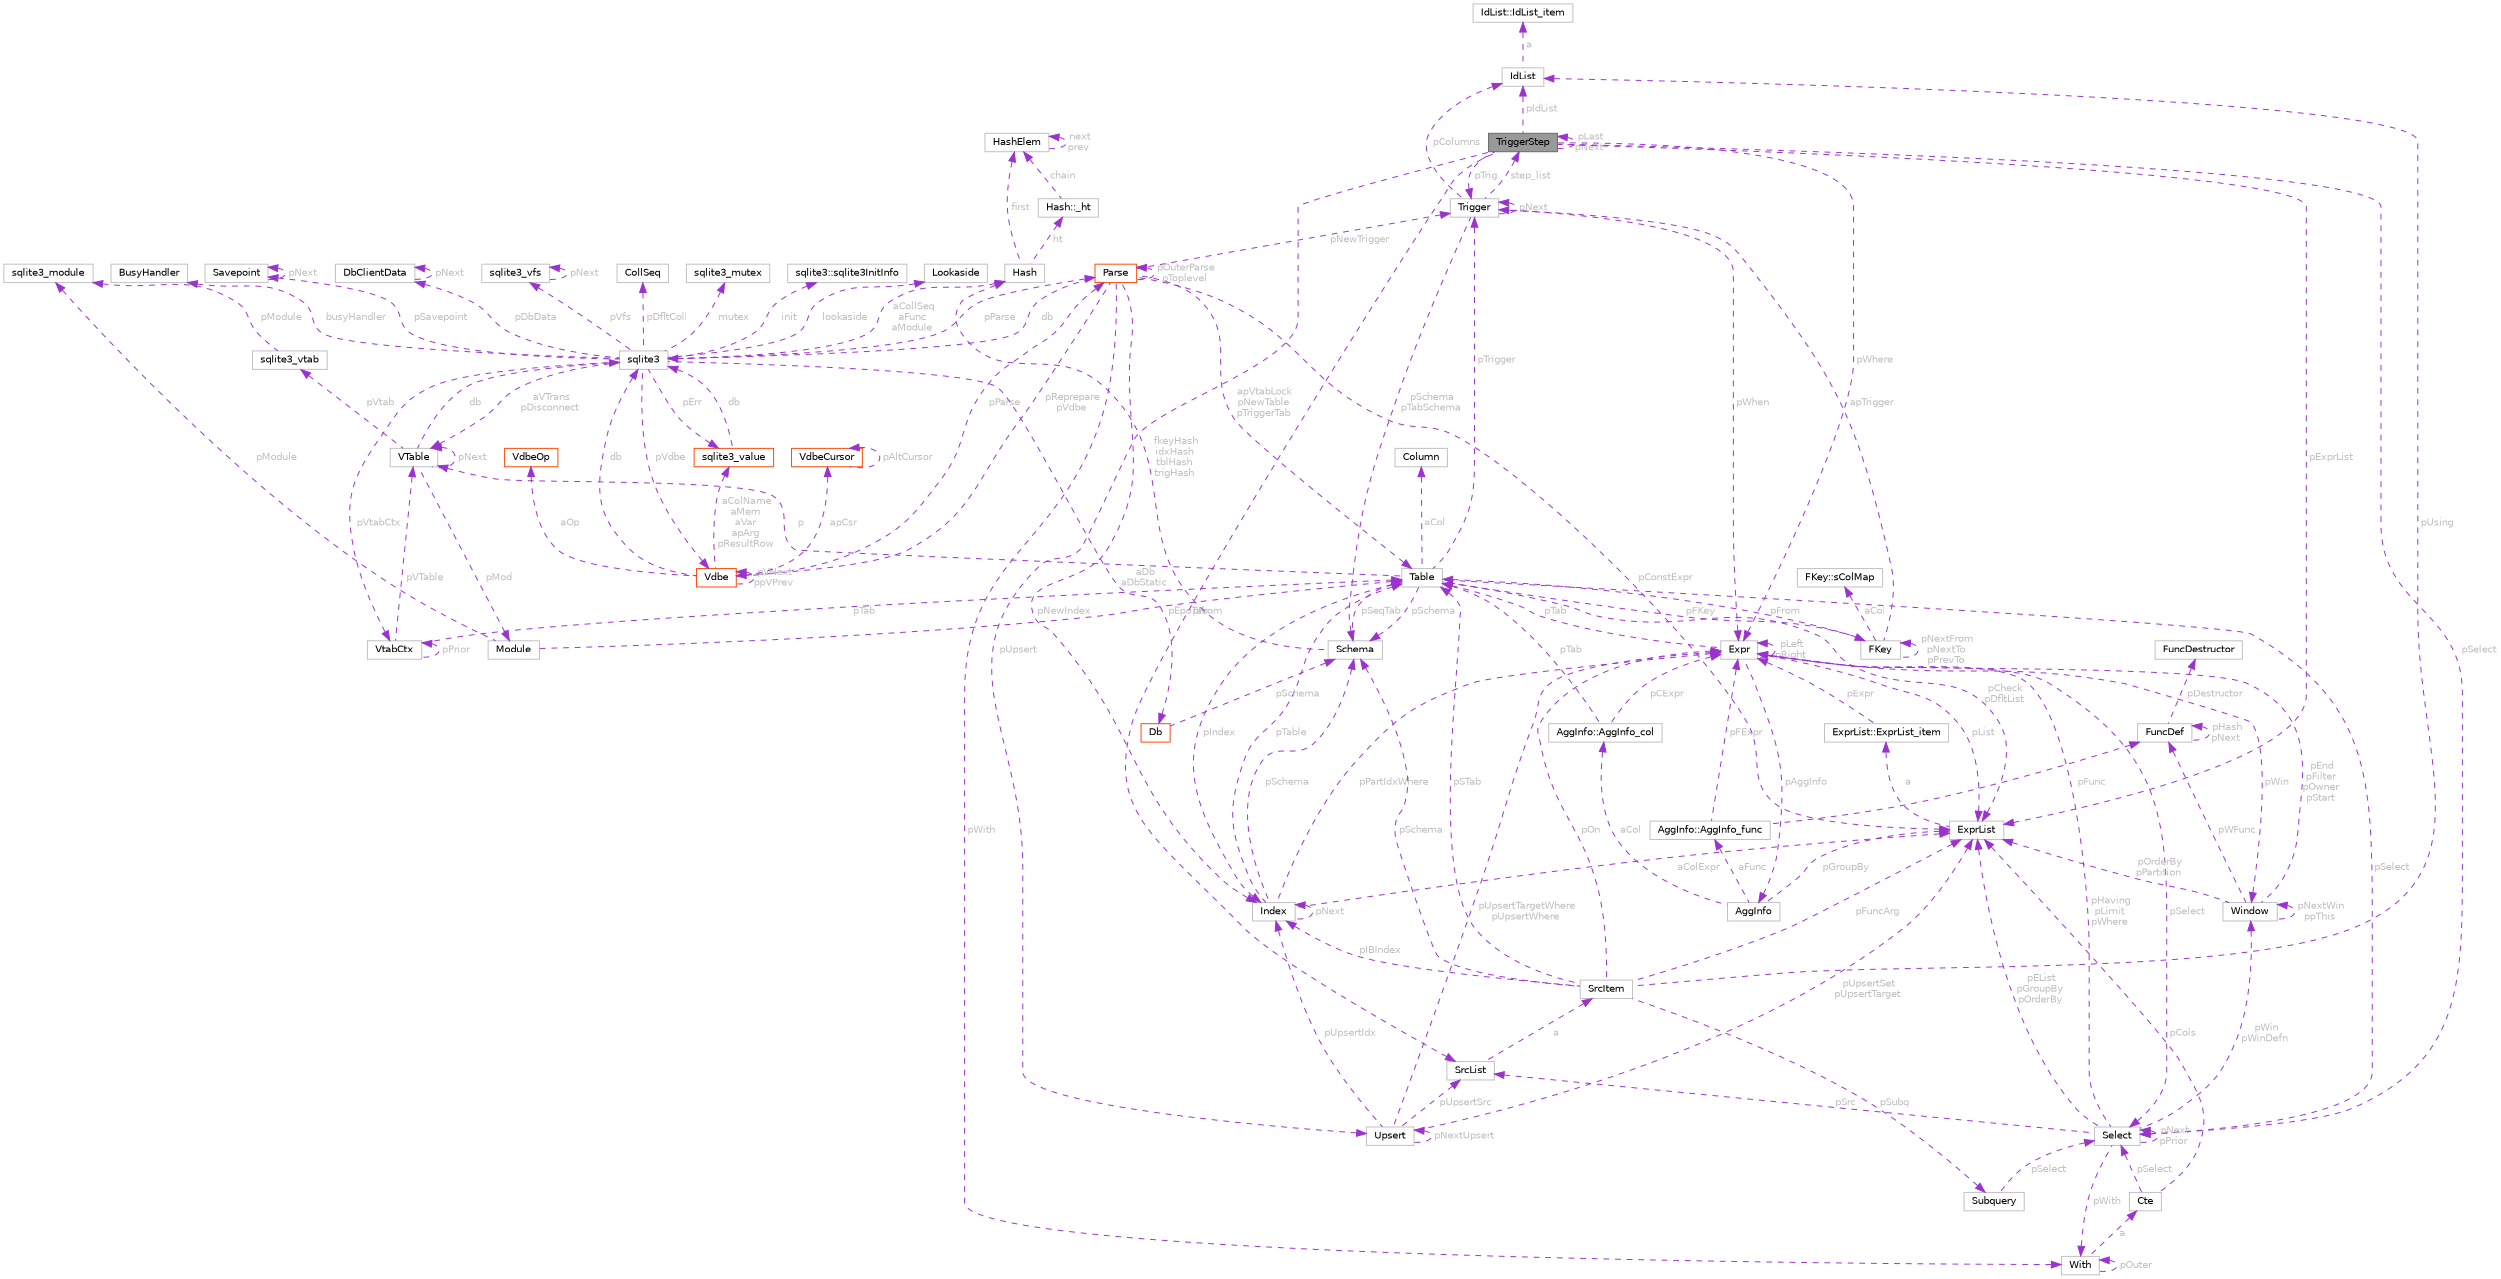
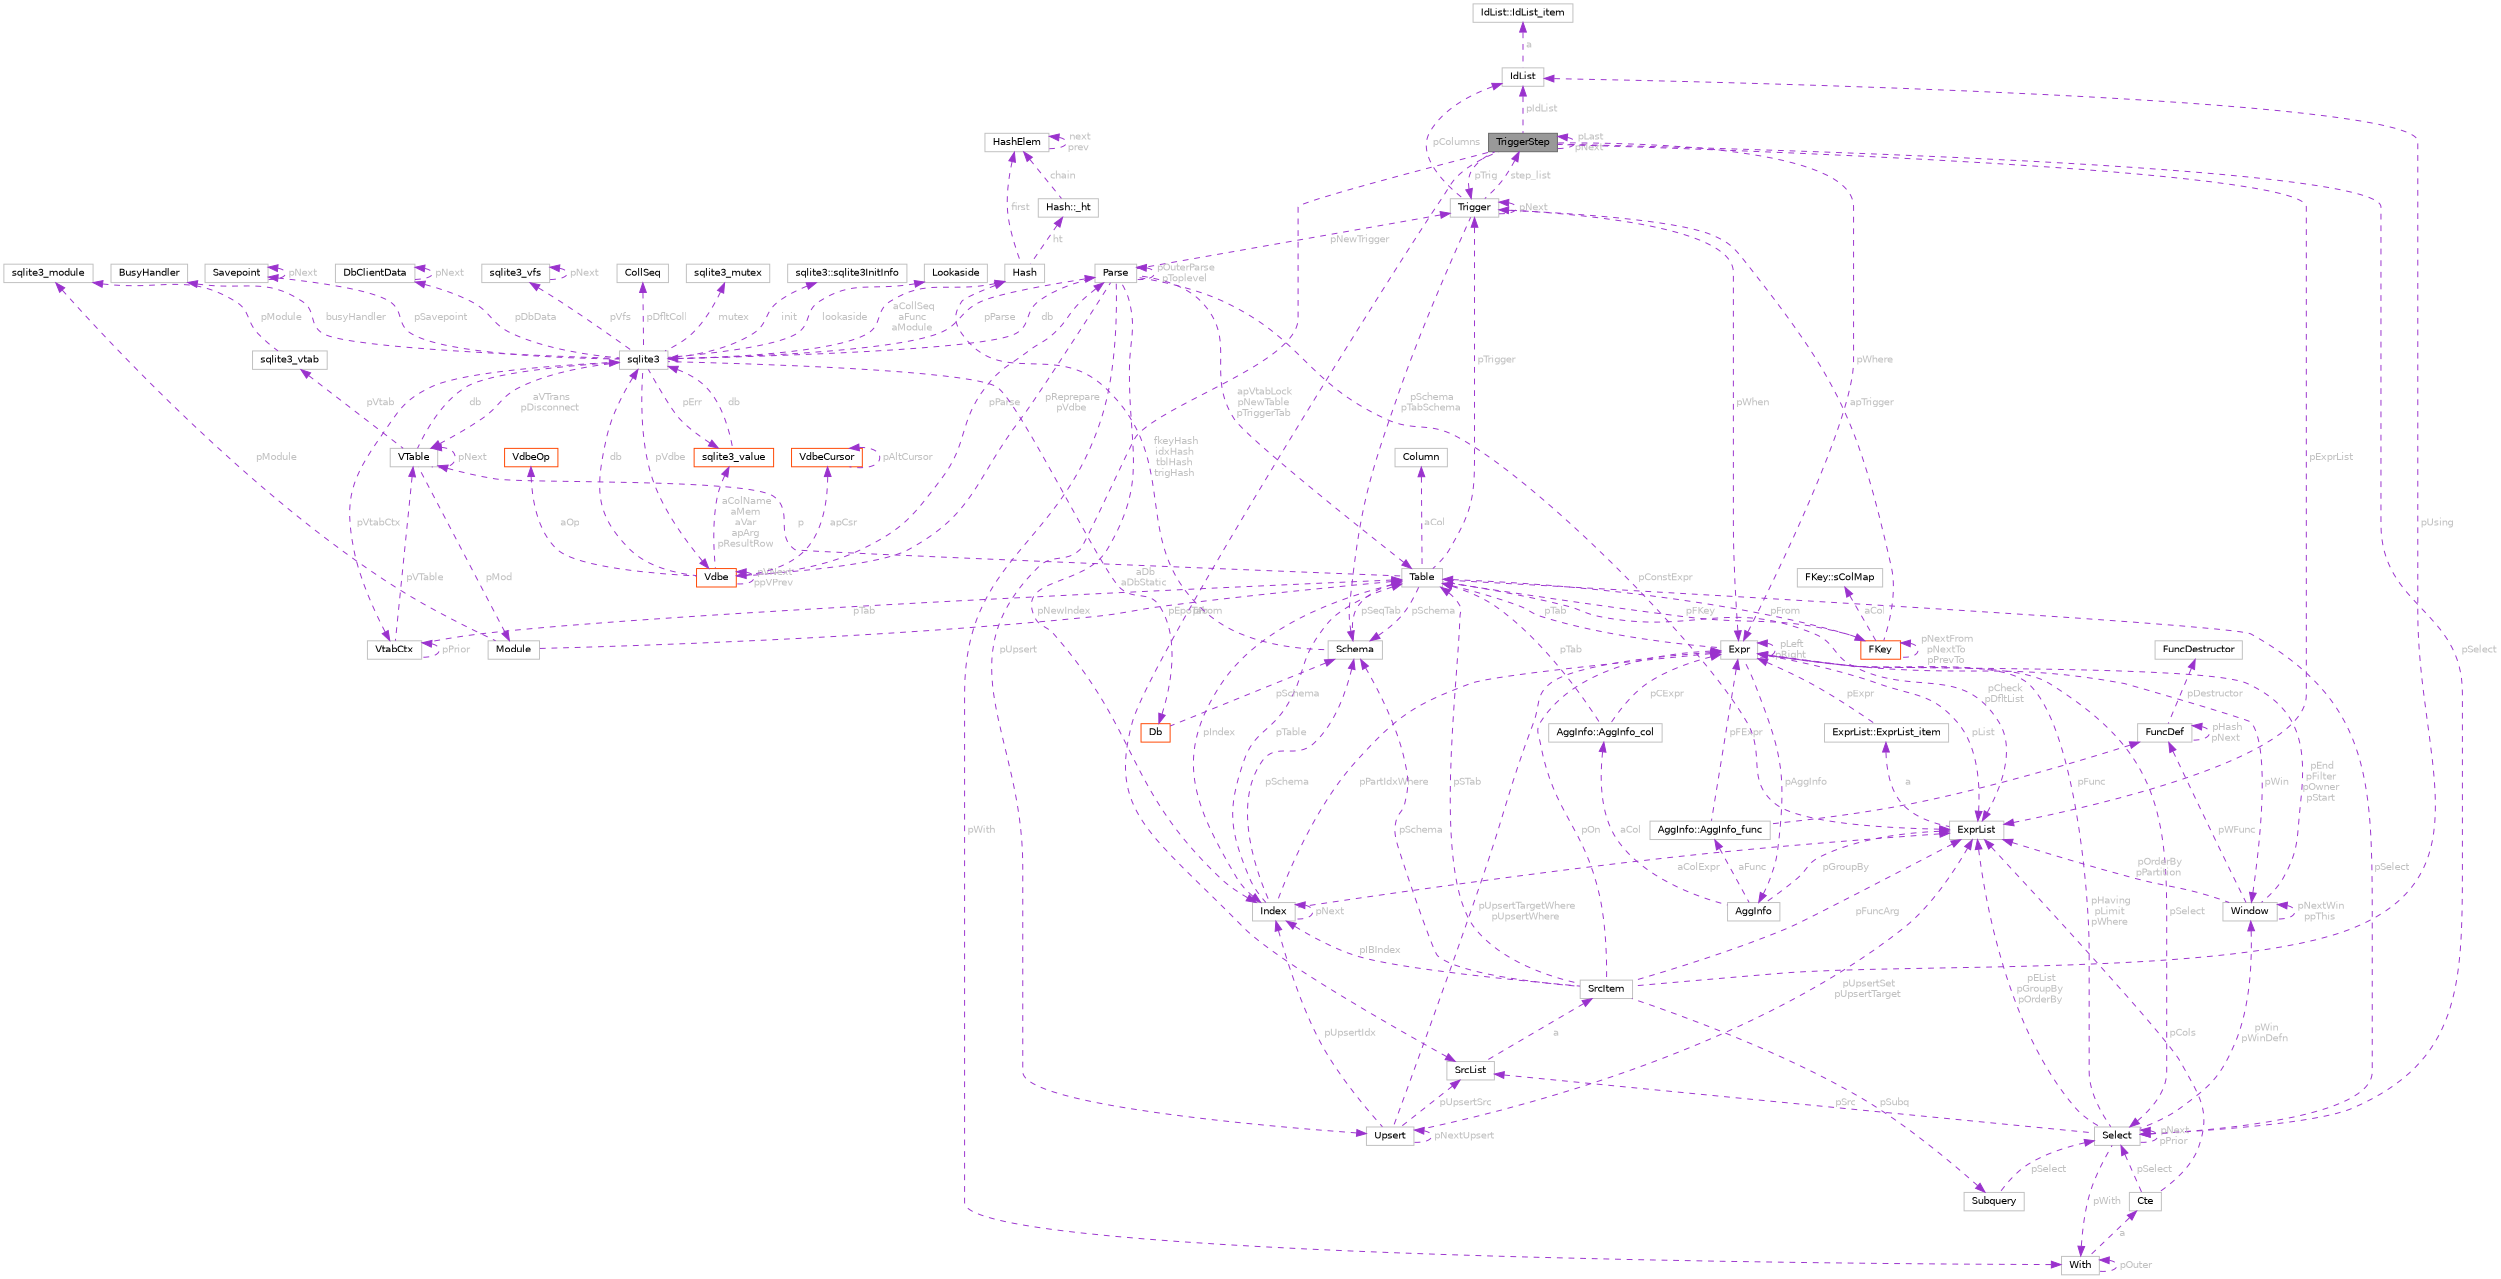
node "Parse": color orangered -> grey75
node "FKey": color grey75 -> orangered
